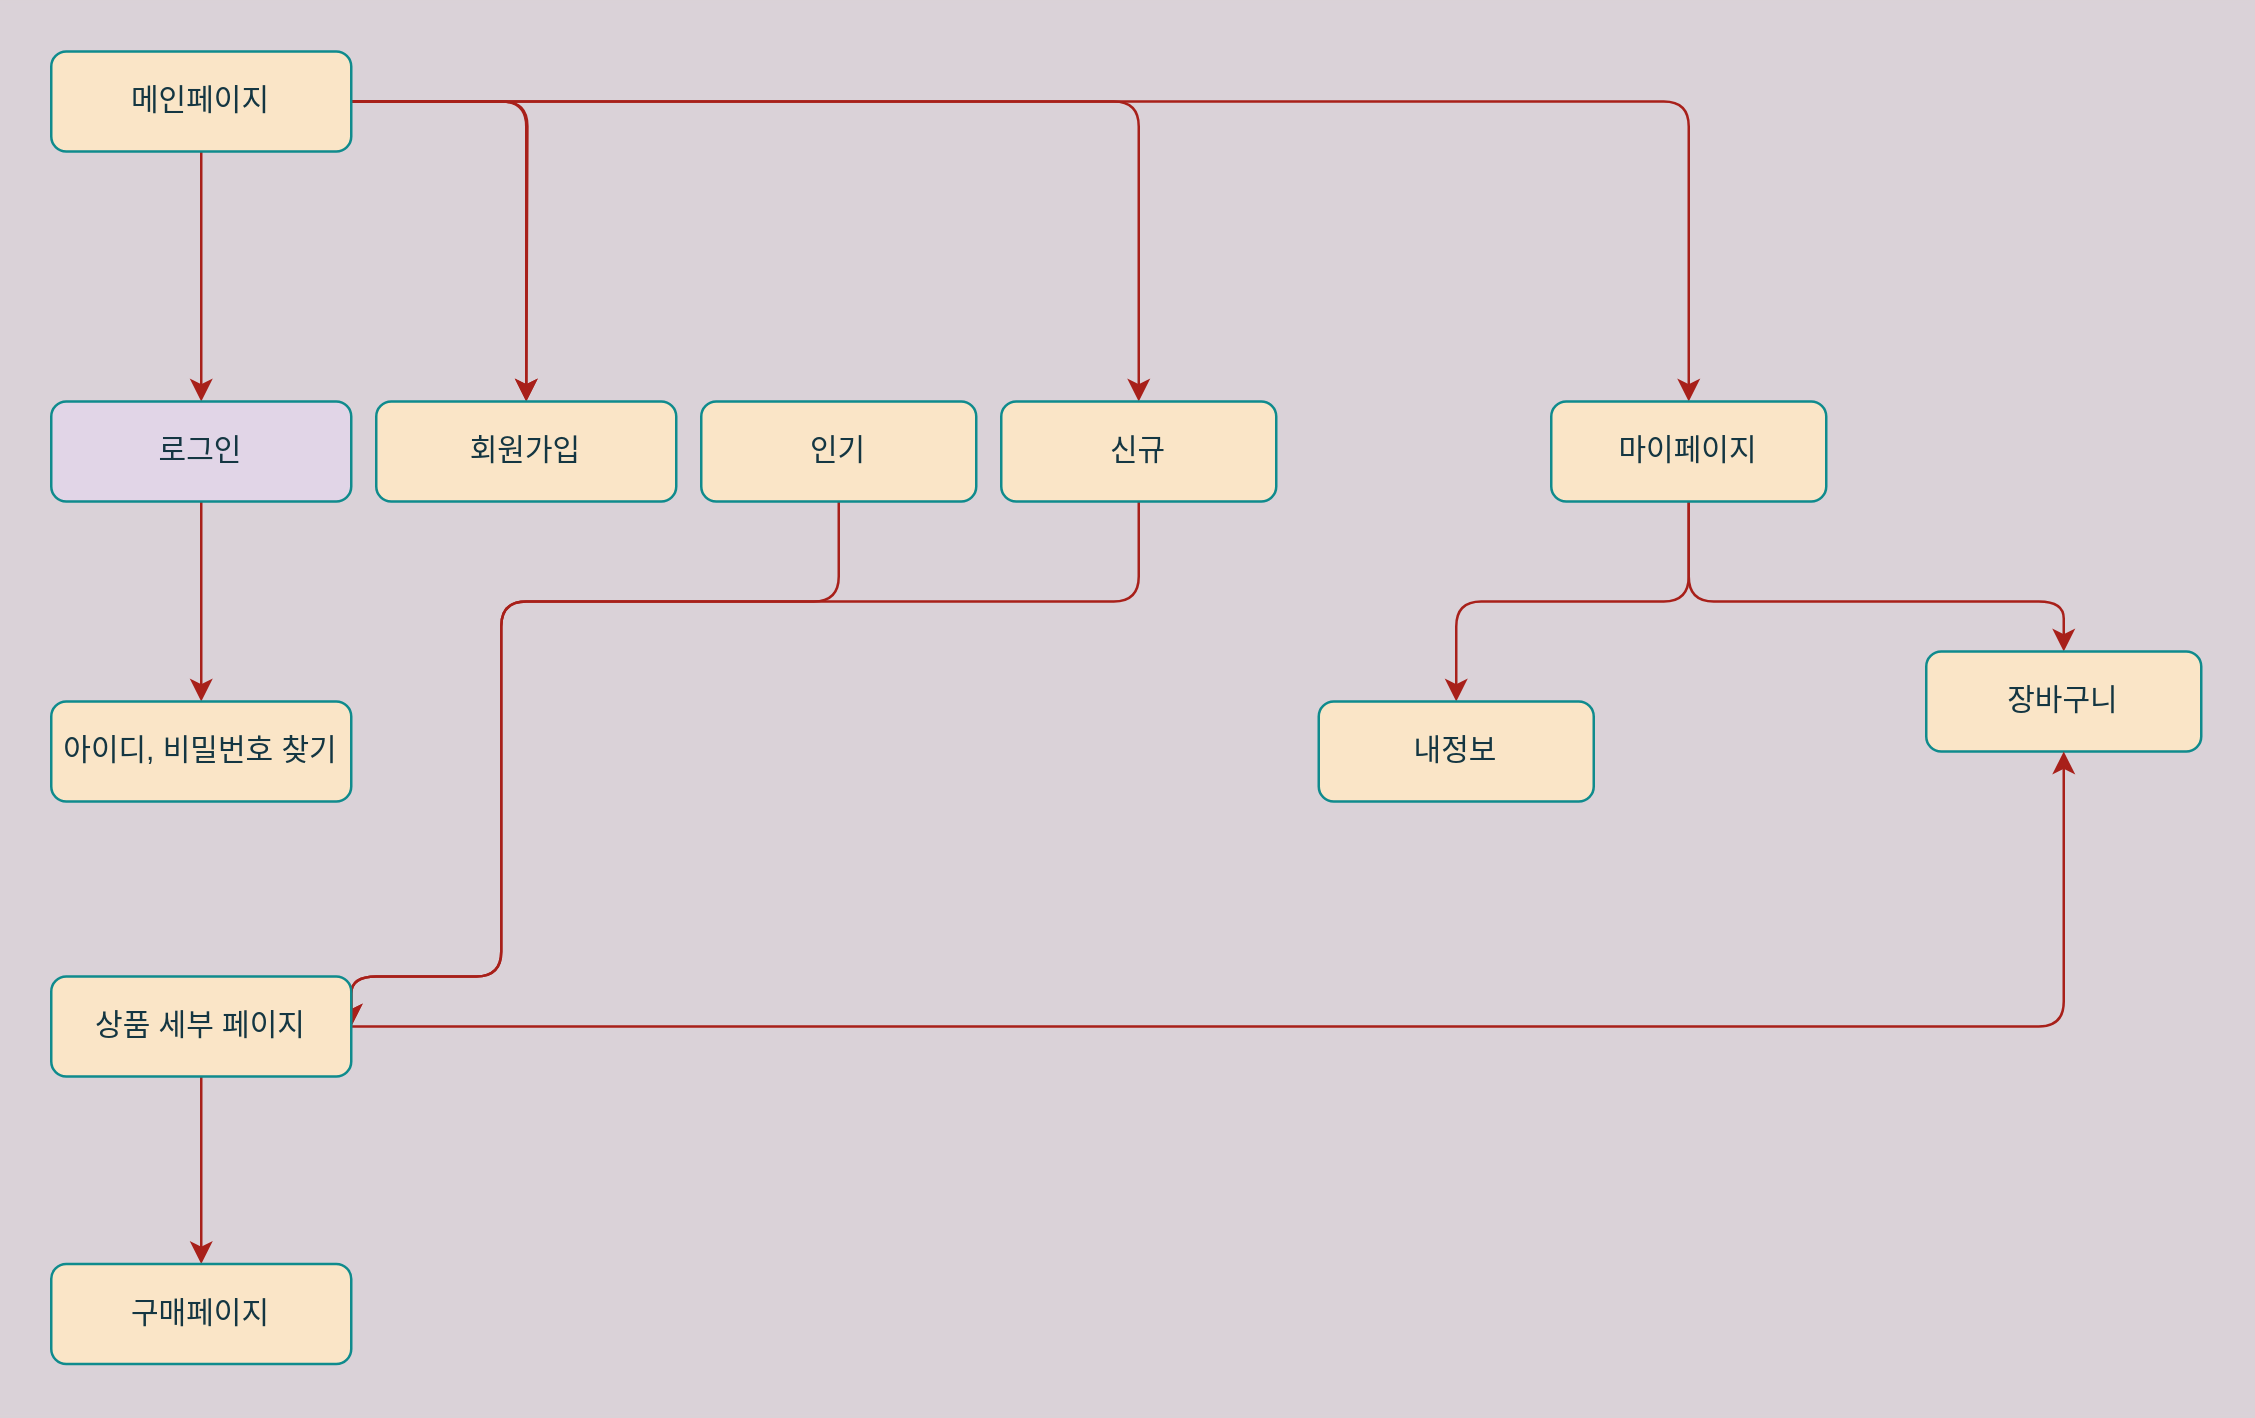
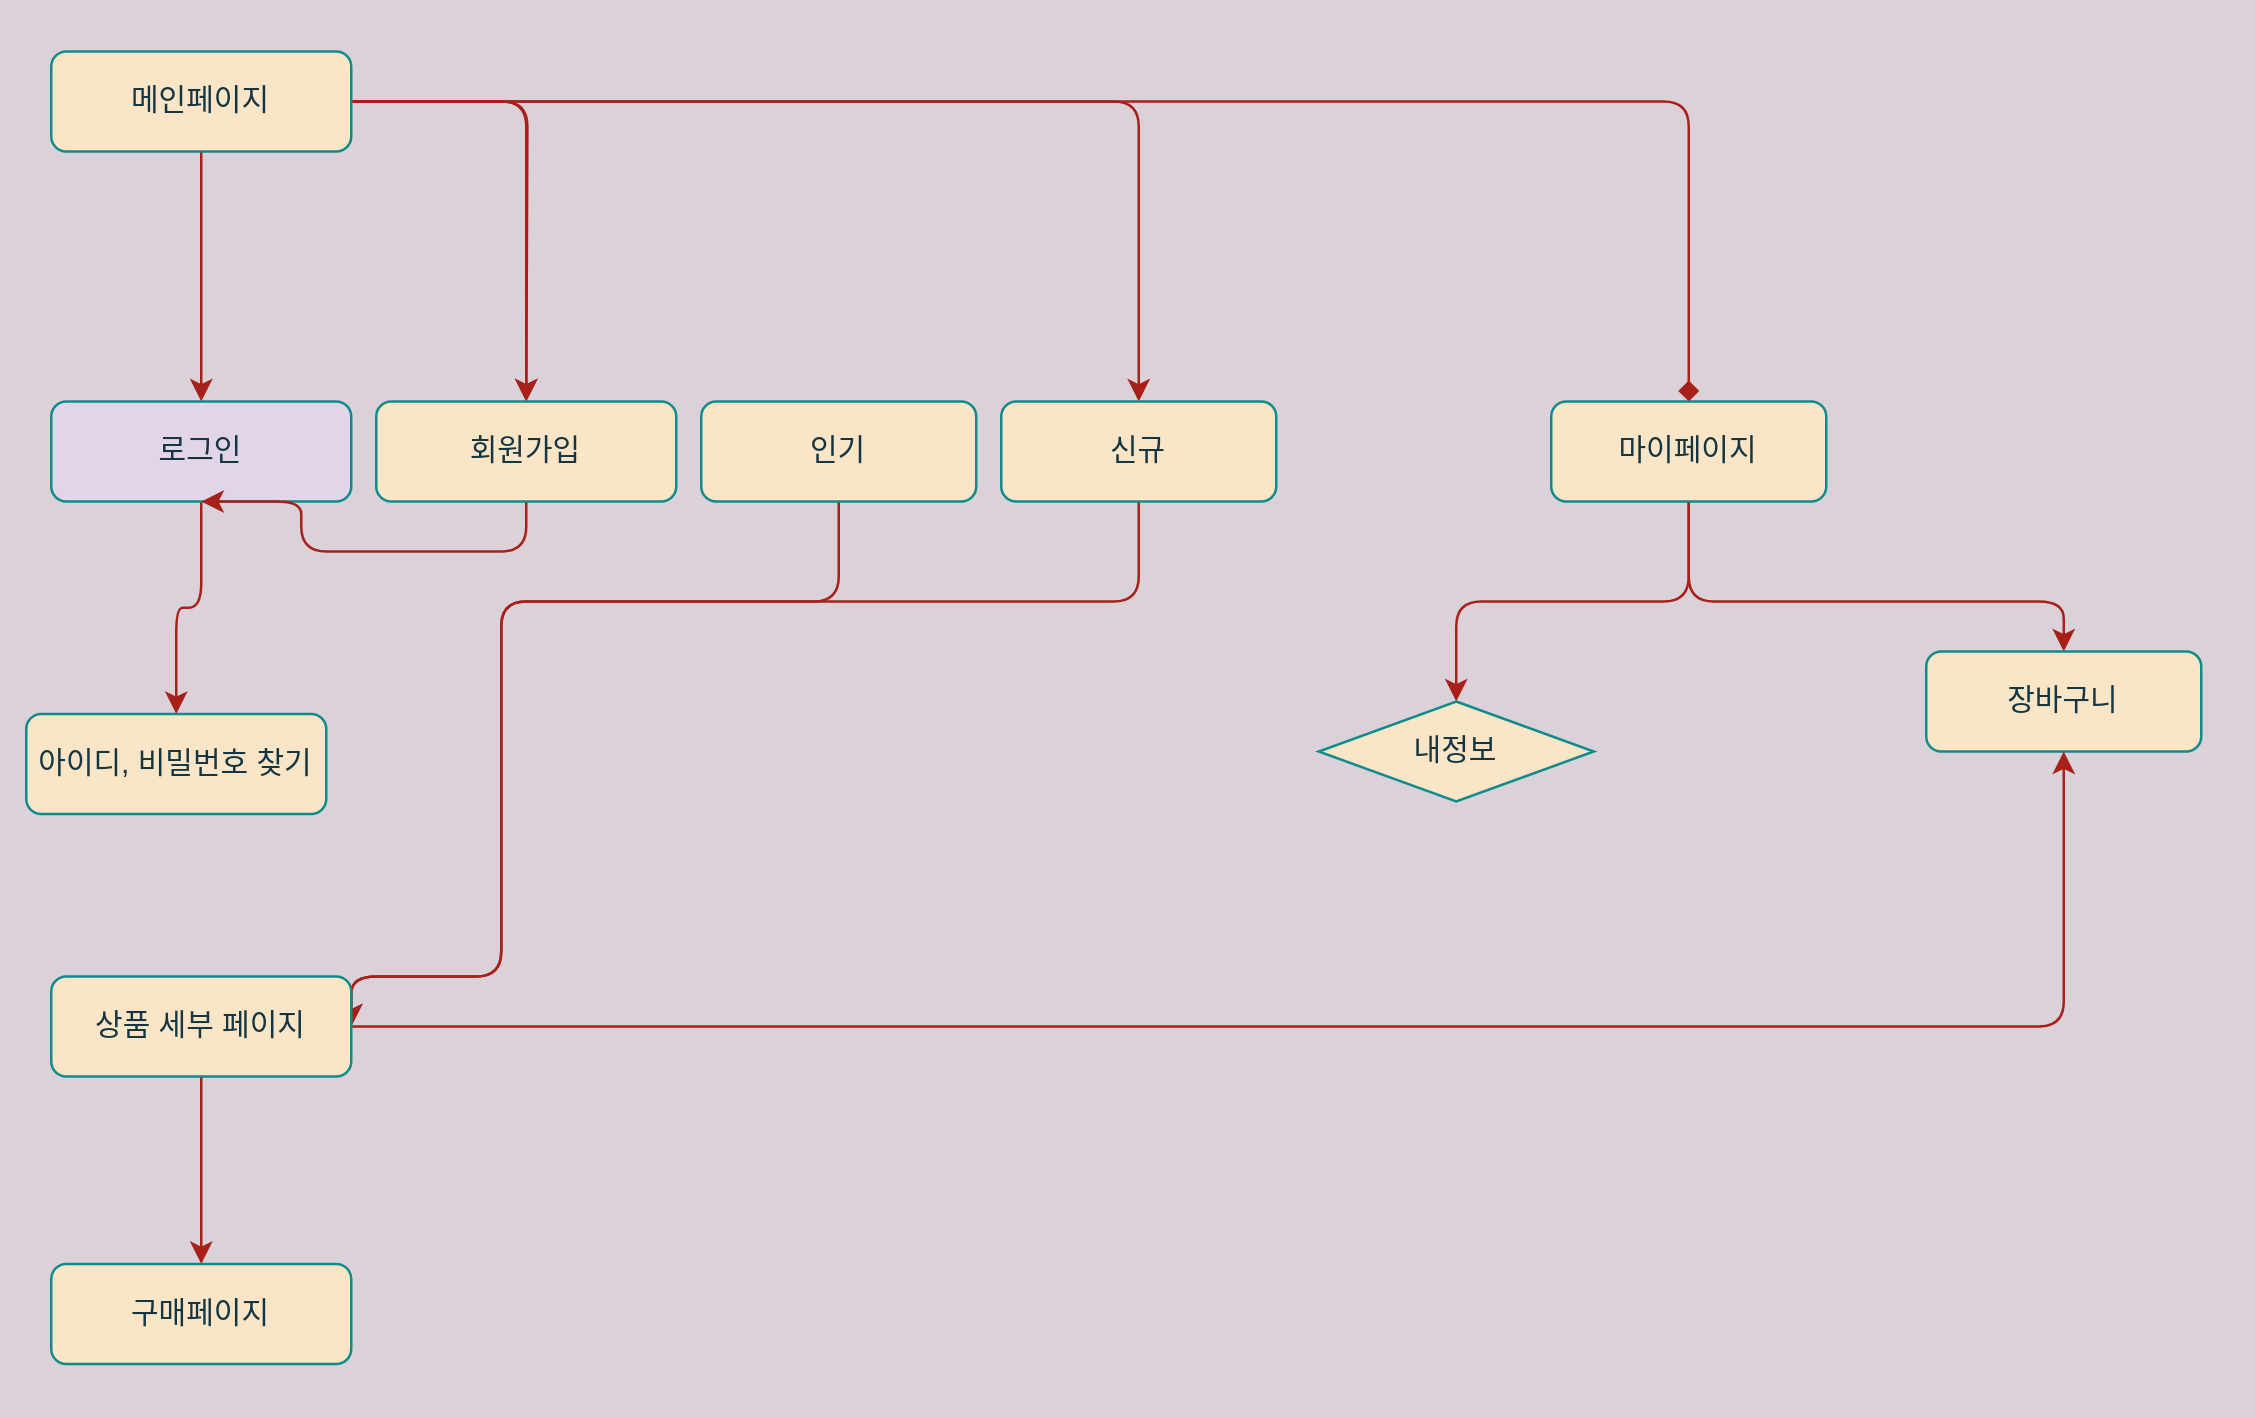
edge "메인페이지" -> "마이페이지": arrowhead classic -> diamond
edge "회원가입" -> "로그인": added
node "아이디, 비밀번호 찾기": moved (201, 751) -> (176, 764)
node "내정보": shape rounded rectangle -> diamond
